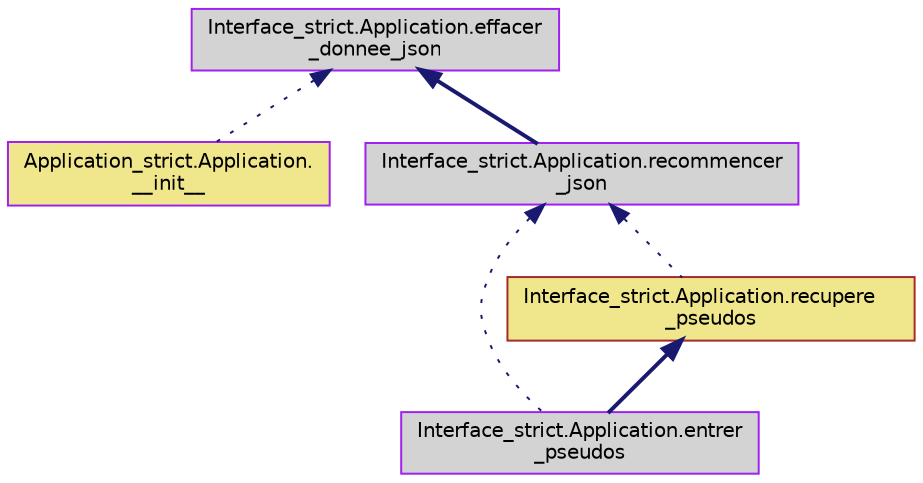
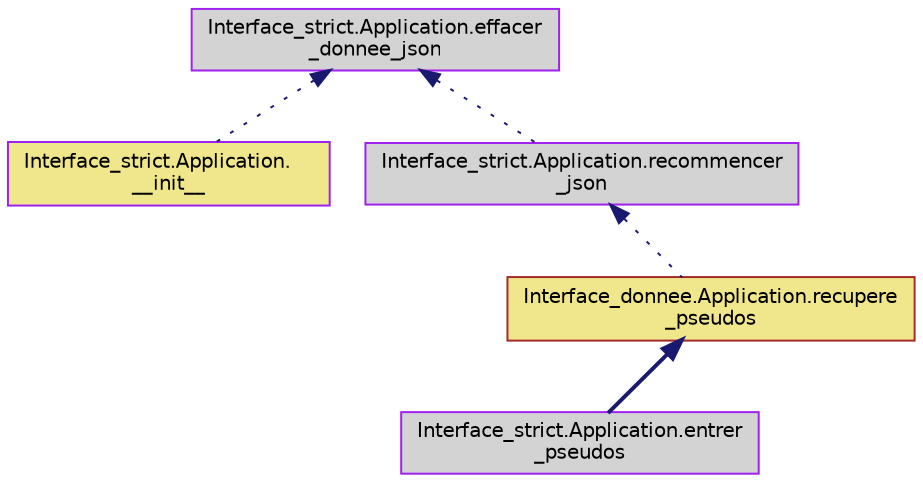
edge "Interface_strict.Application.recommencer _json" -> "Interface_strict.Application.effacer _donnee_json": style bold -> dotted
node "Application_strict.Application. __init__": label "Application_strict.Application. __init__" -> "Interface_strict.Application. __init__"
node "Interface_strict.Application.recupere _pseudos": label "Interface_strict.Application.recupere _pseudos" -> "Interface_donnee.Application.recupere _pseudos"
edge "Interface_strict.Application.entrer _pseudos" -> "Interface_strict.Application.recommencer _json": removed
